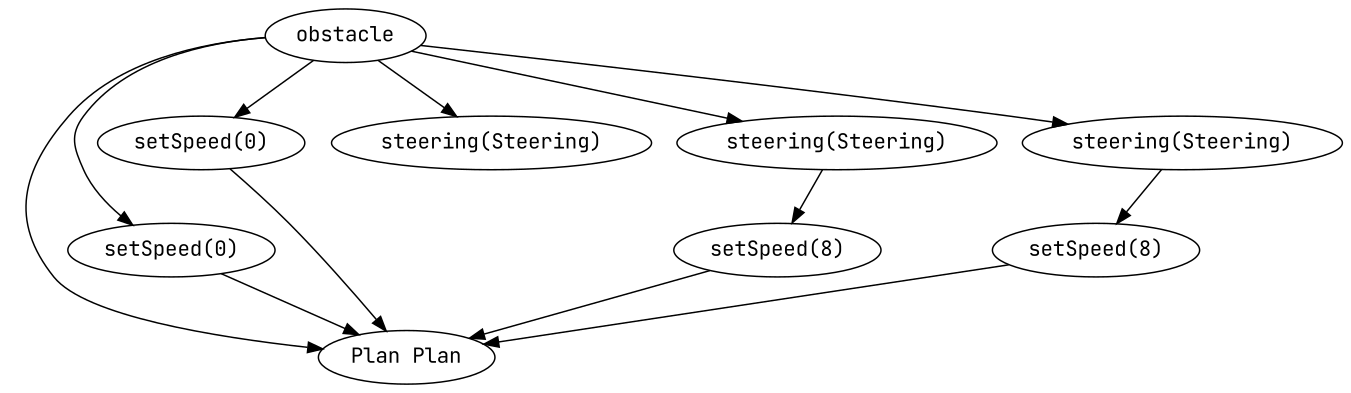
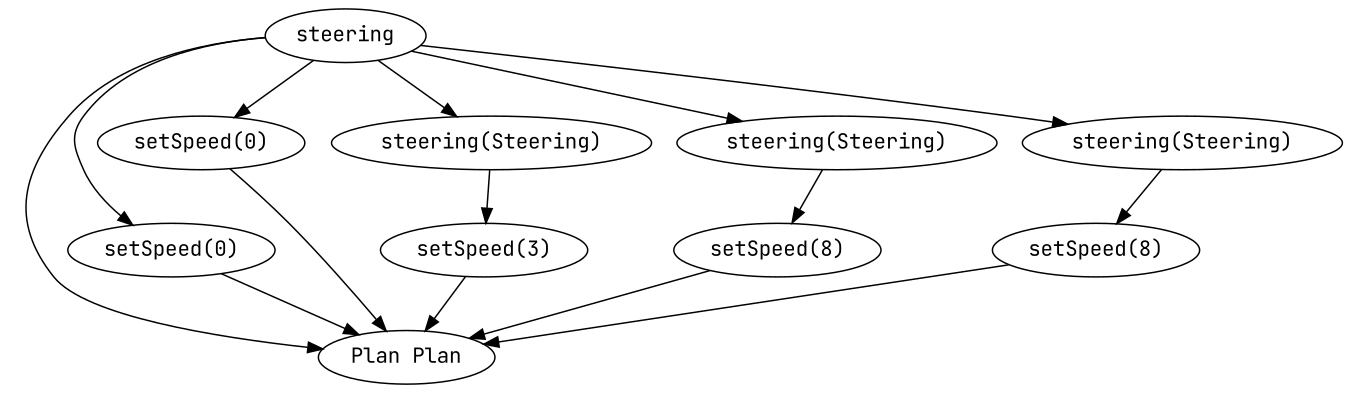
node "obstacle": label "obstacle" -> "steering"
node "setSpeed(3)": added
